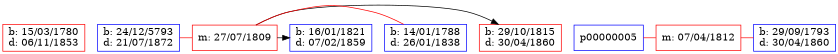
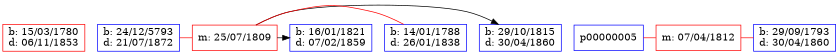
node "m: 27/07/1809": label "m: 27/07/1809" -> "m: 25/07/1809"
node "b: 29/10/1815 d: 30/04/1860": color red -> blue
